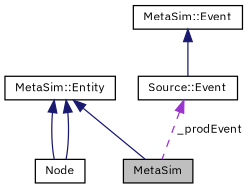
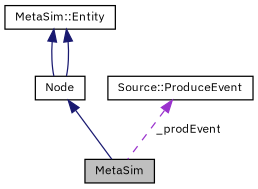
node "MetaSim::Event": removed
node "Source::Event": label "Source::Event" -> "Source::ProduceEvent"
edge "MetaSim" -> "MetaSim::Entity": now "MetaSim" -> "Node"
